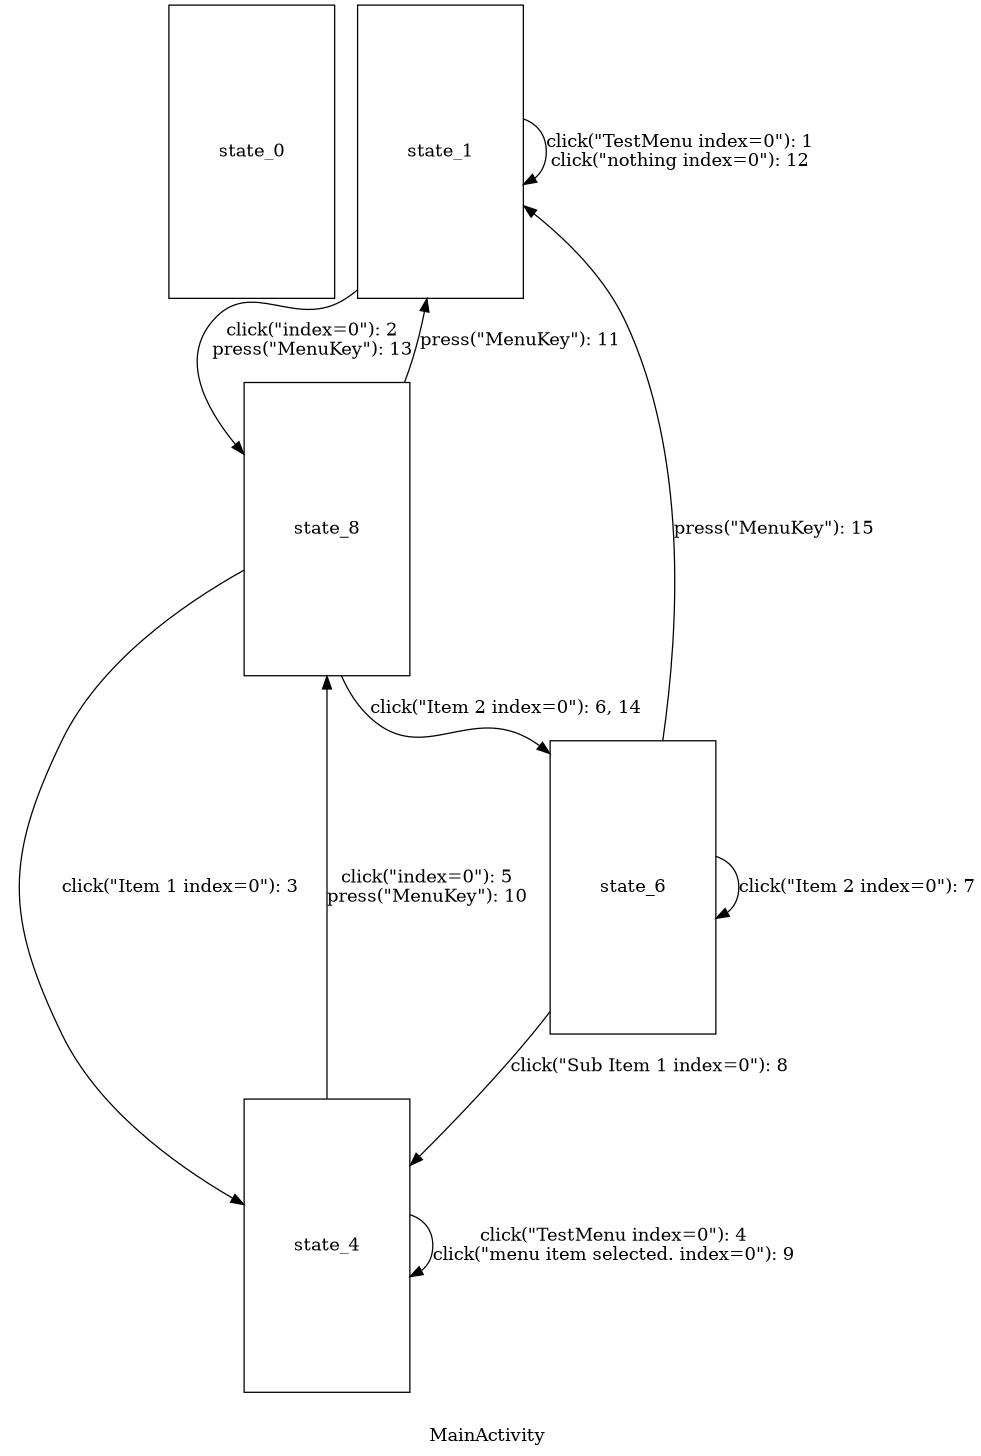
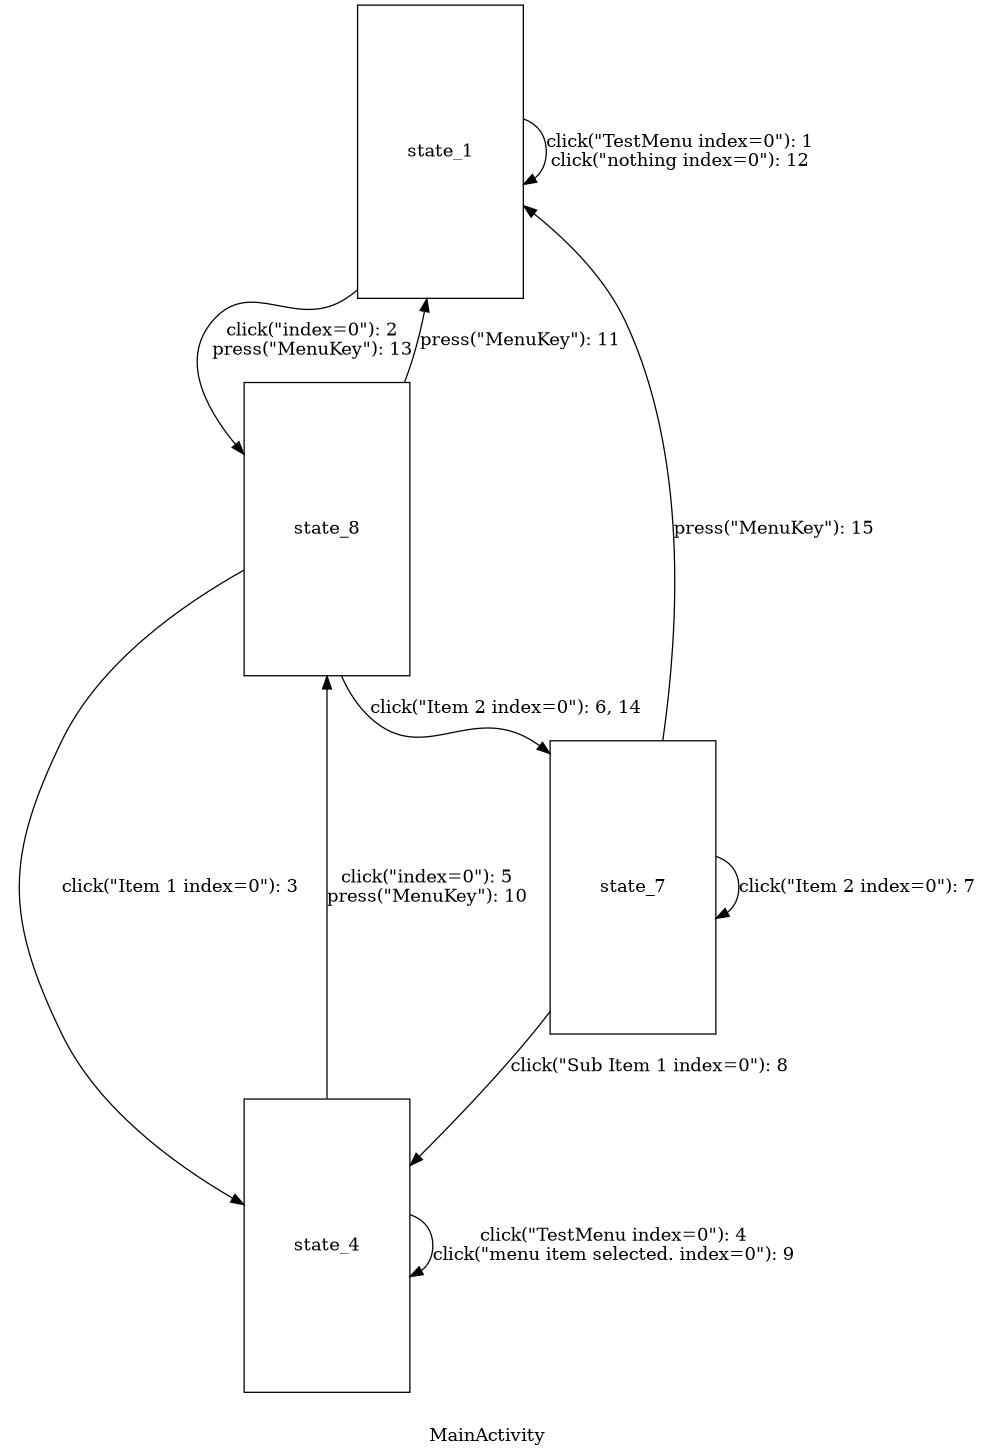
node "state_0": removed
node "state_6": label "state_6" -> "state_7"
